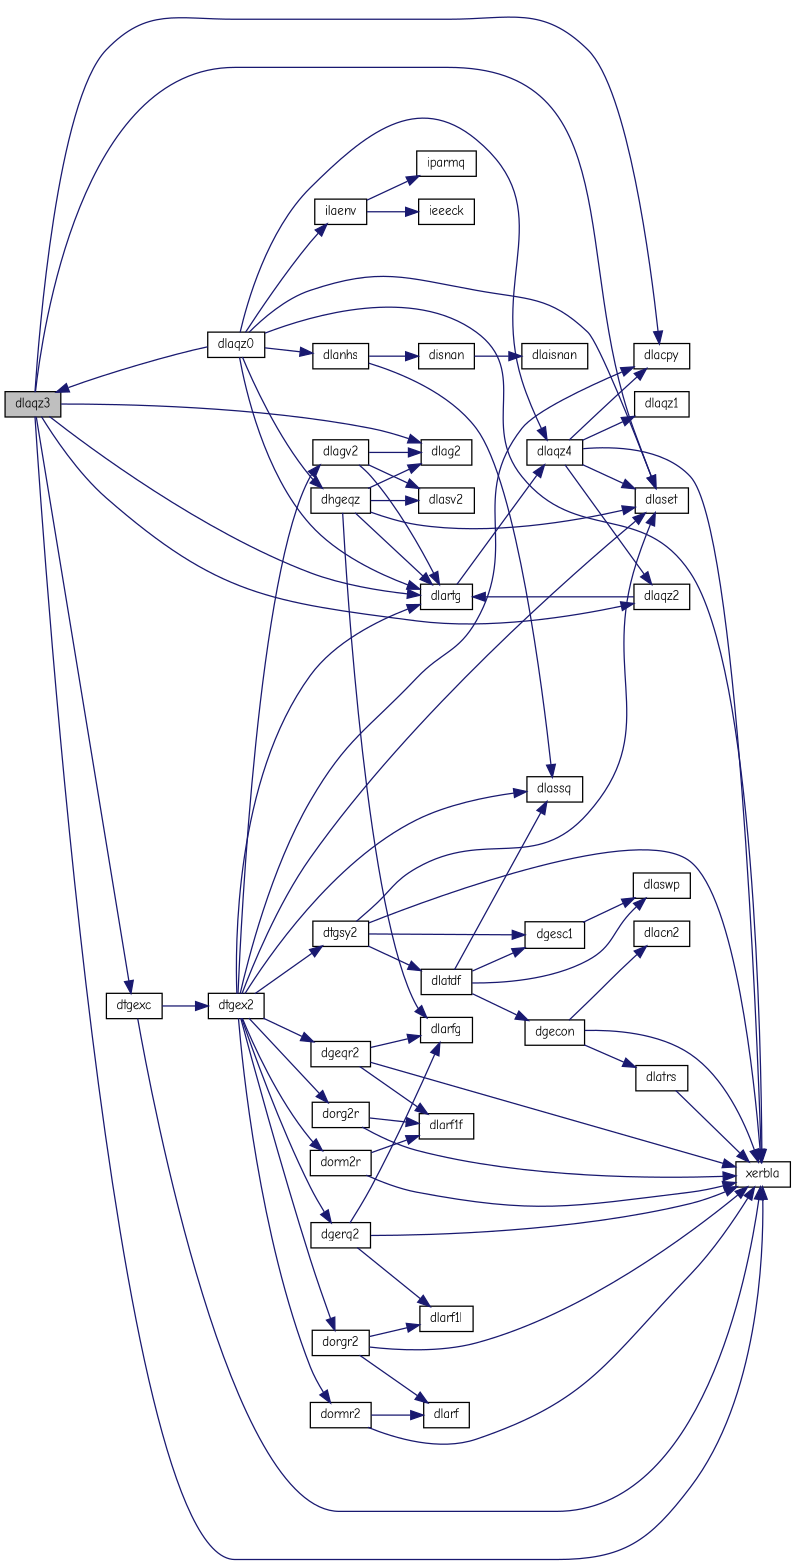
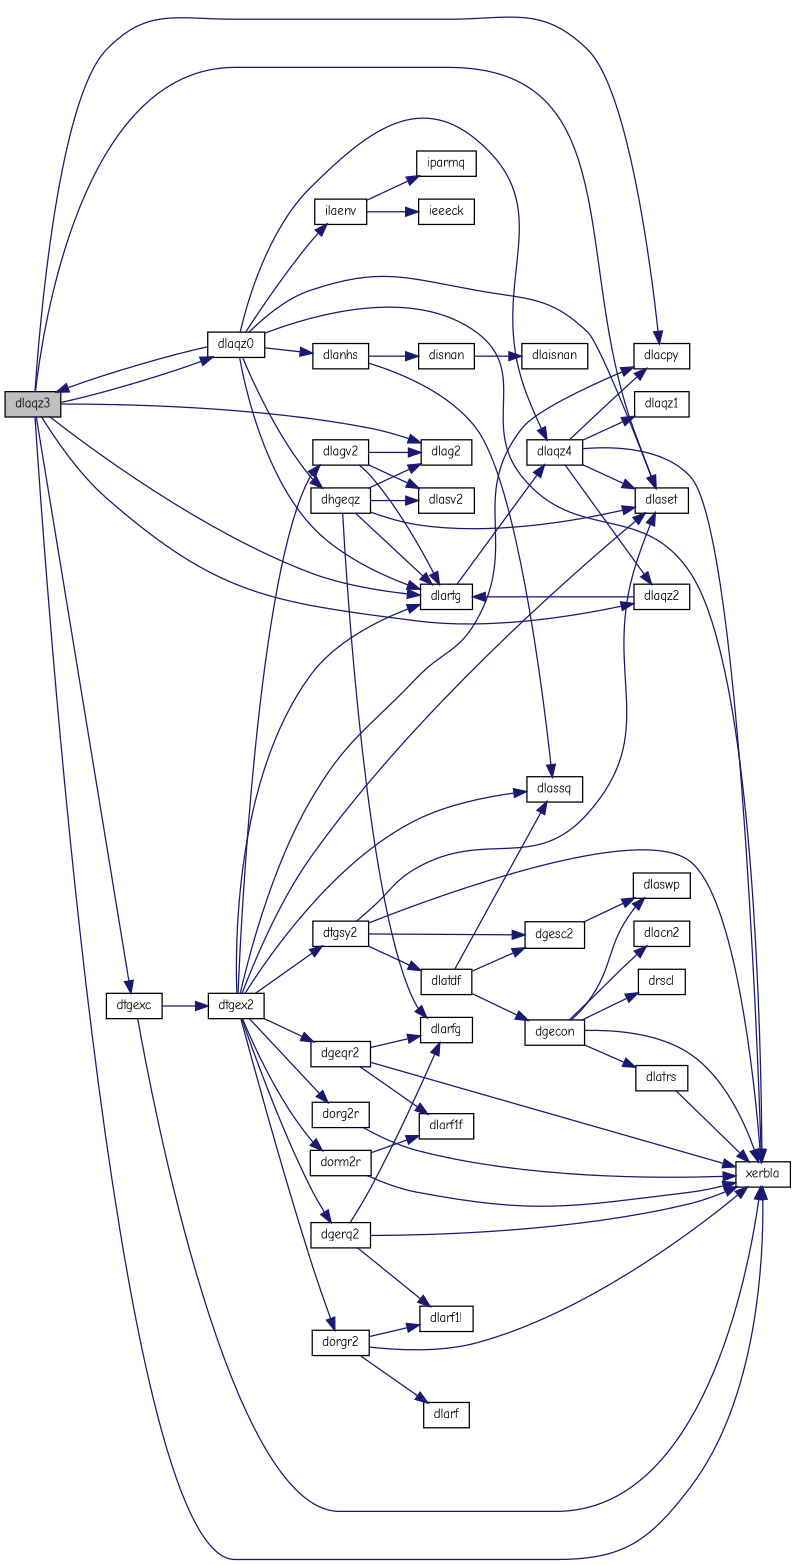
edge "dlaqz3" -> "dlaqz0": added
node "dgesc1": label "dgesc1" -> "dgesc2"
edge "dlatdf" -> "dlaswp": now "dgecon" -> "dlaswp"
node "drscl": added
edge "dorg2r" -> "dlarf1f": removed
node "dormr2": removed
